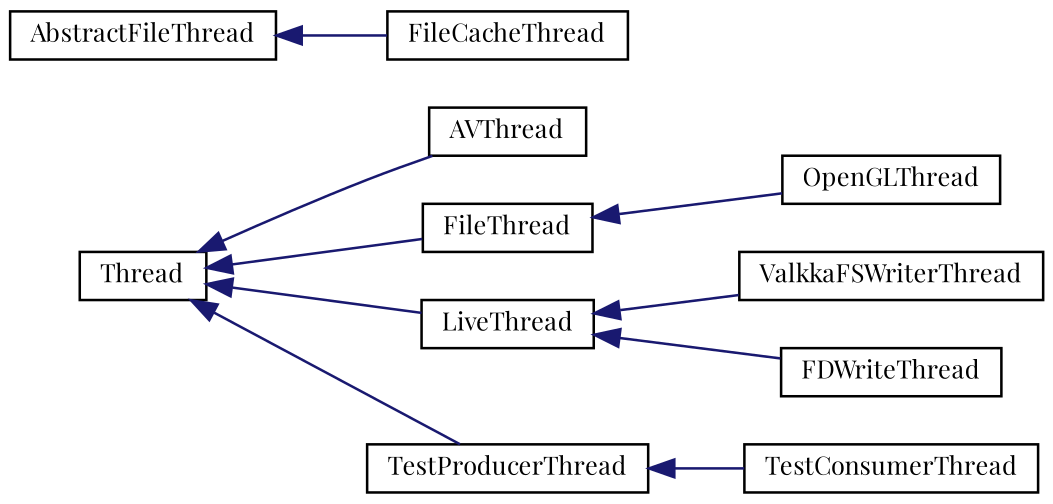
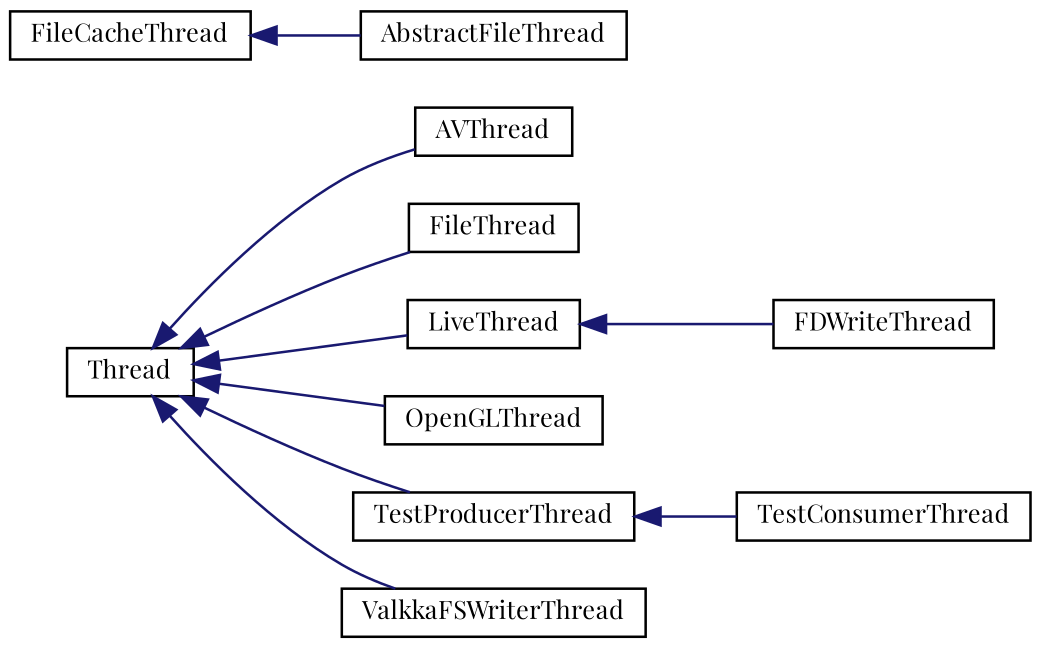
edge "FileCacheThread" -> "AbstractFileThread": reversed
edge "OpenGLThread" -> "FileThread": now "OpenGLThread" -> "Thread"
edge "ValkkaFSWriterThread" -> "LiveThread": now "ValkkaFSWriterThread" -> "Thread"
